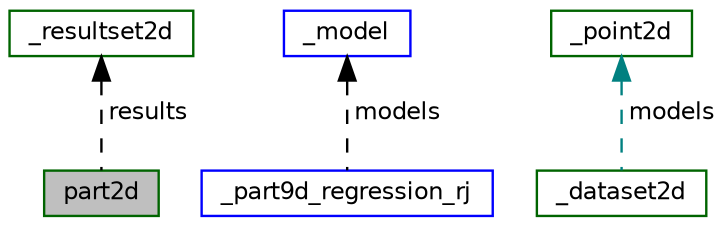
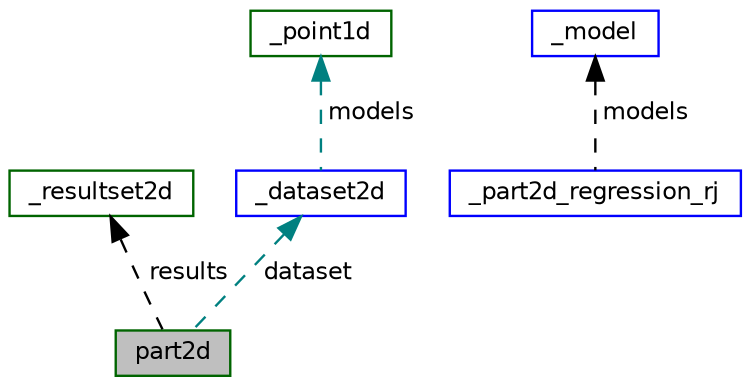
node "_point2d": label "_point2d" -> "_point1d"
node "_part9d_regression_rj": label "_part9d_regression_rj" -> "_part2d_regression_rj"
node "_dataset2d": color darkgreen -> blue
edge "part2d" -> "_dataset2d": added, label "dataset"
